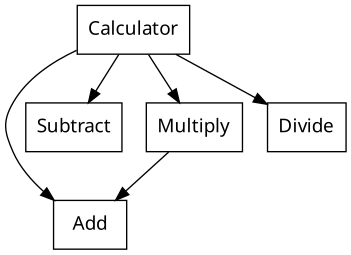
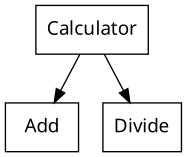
node "Subtract": removed
node "Multiply": removed
